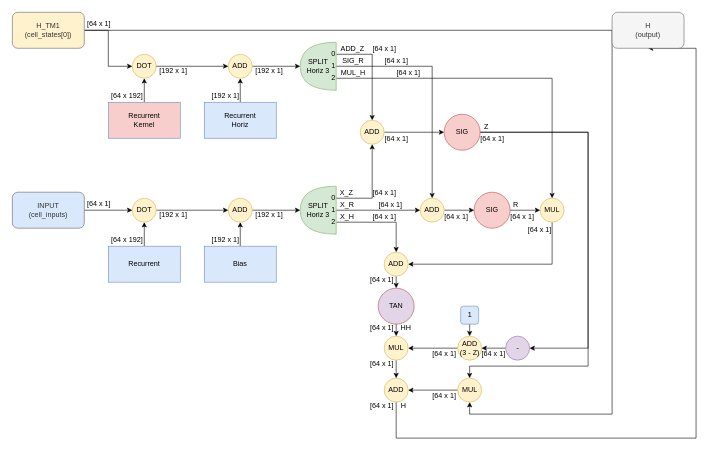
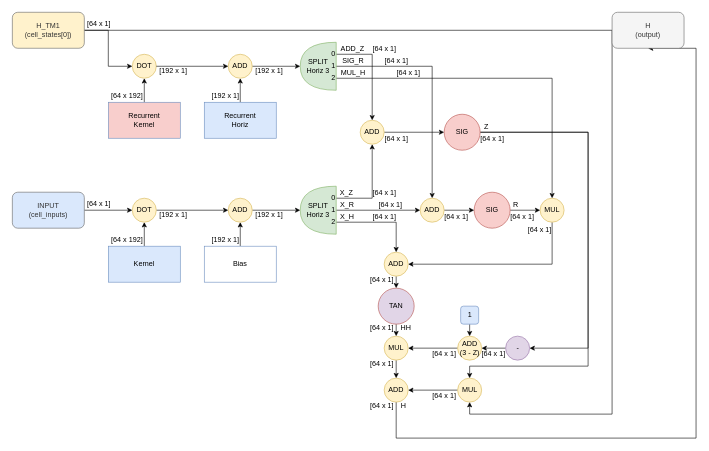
node "Recurrent": label "Recurrent" -> "Kernel"
node "Bias": fillcolor #dae8fc -> #ffffff
